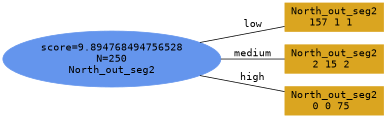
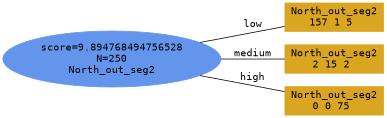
node "North_out_seg2 157 1 1": label "North_out_seg2 157 1 1" -> "North_out_seg2 157 1 5"
